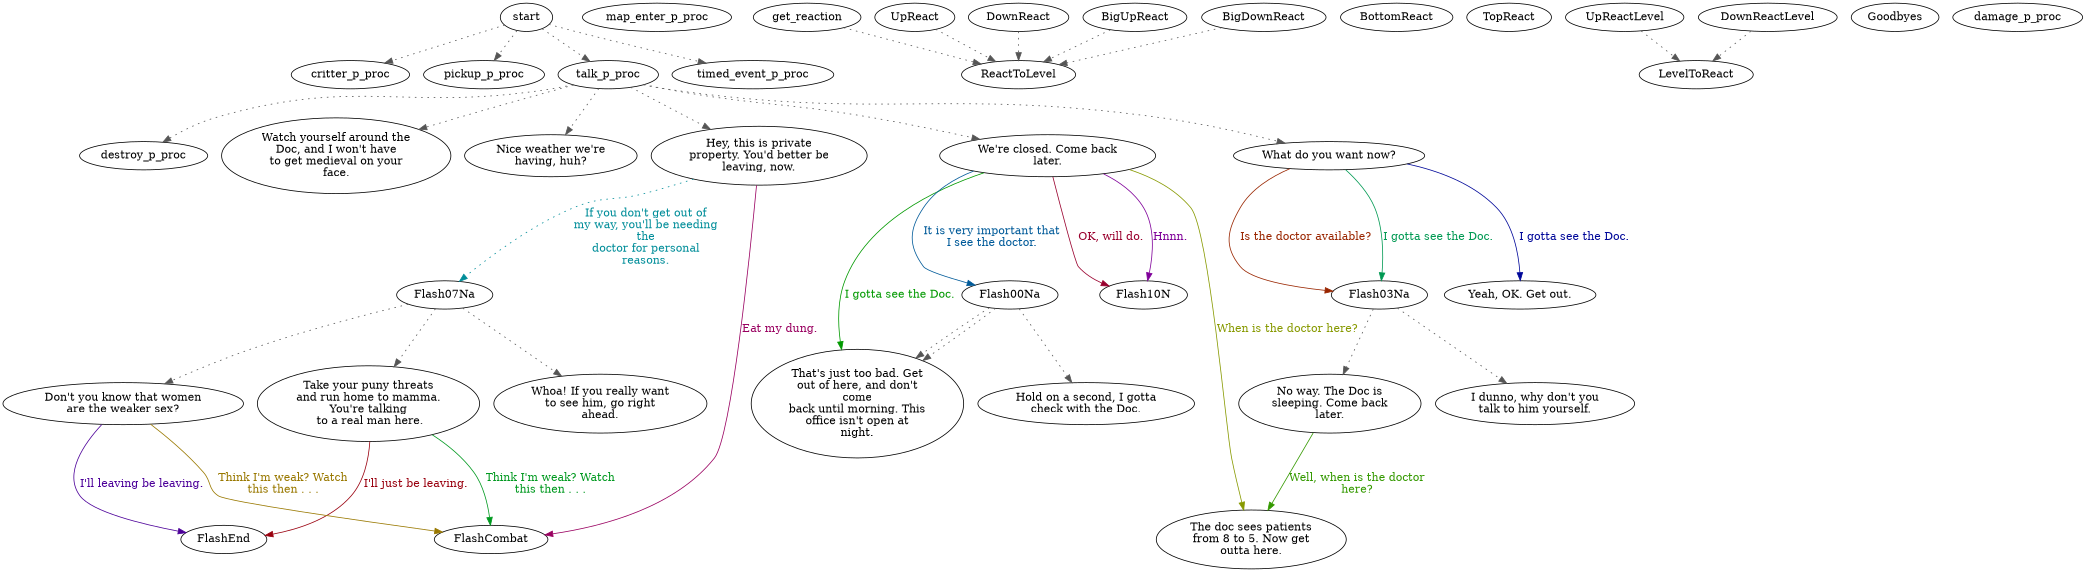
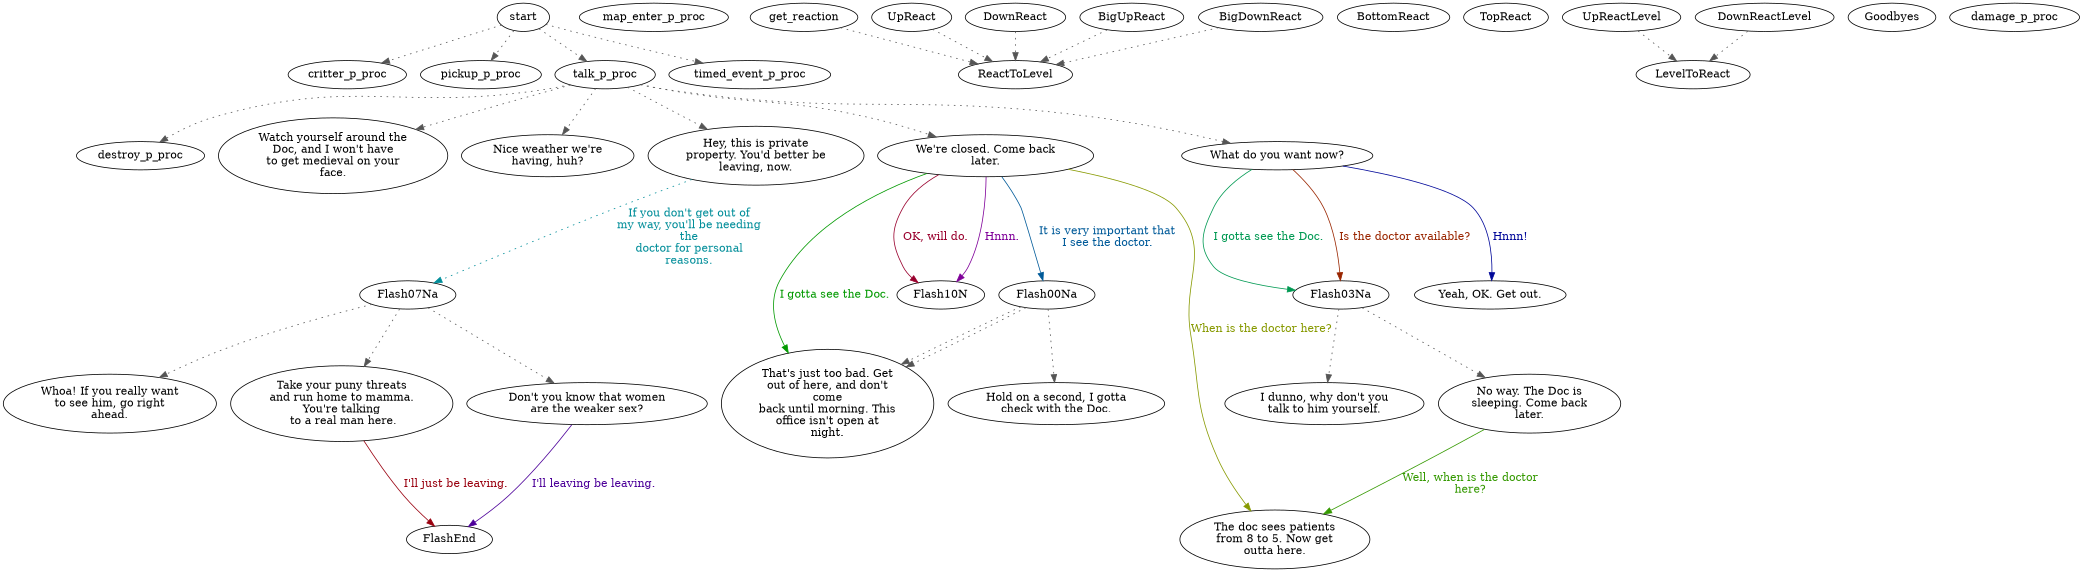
edge "What do you want now?" -> "Yeah, OK. Get out.": label "I gotta see the Doc." -> "Hnnn!"
node "FlashCombat": removed
